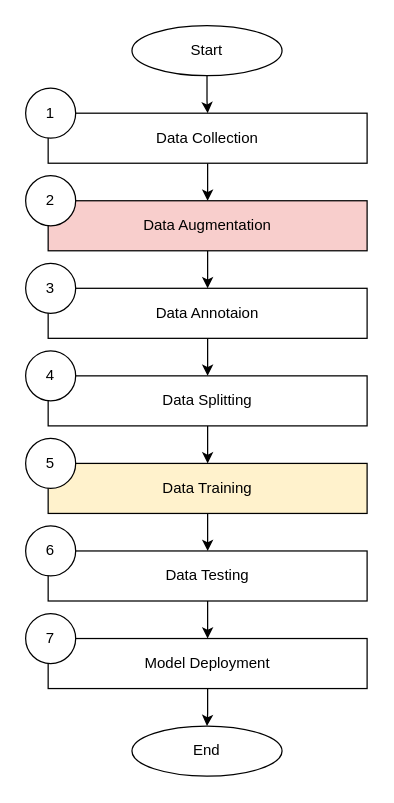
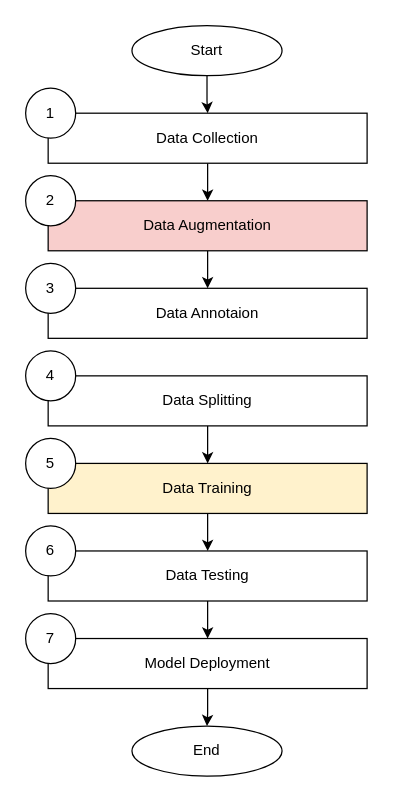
edge "Data Annotaion" -> "Data Splitting": removed
